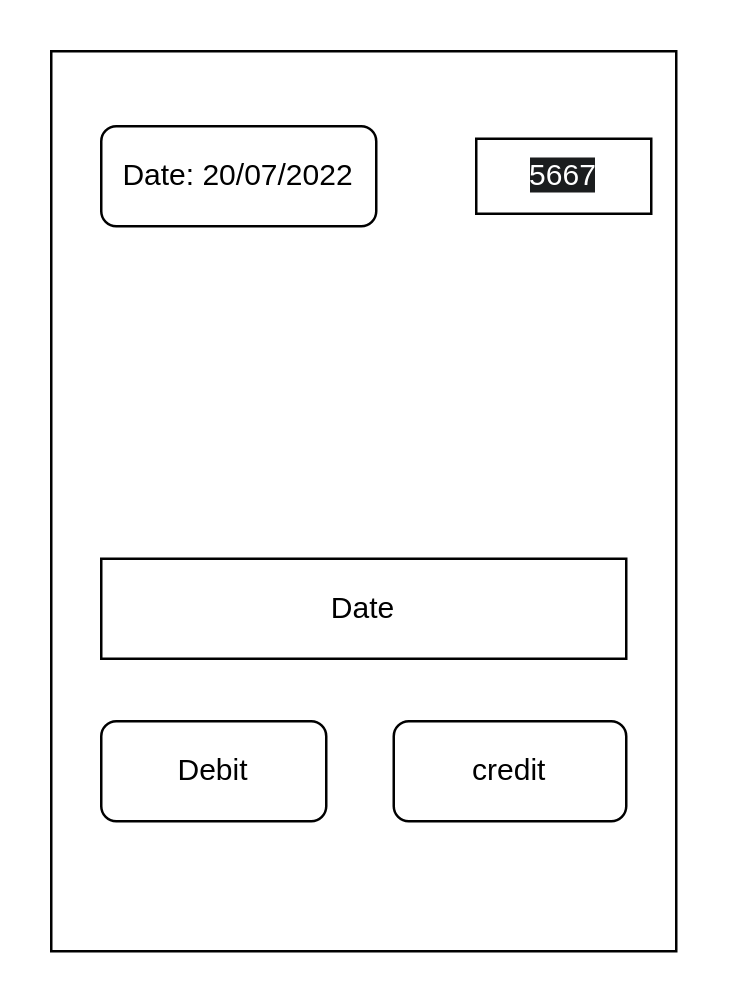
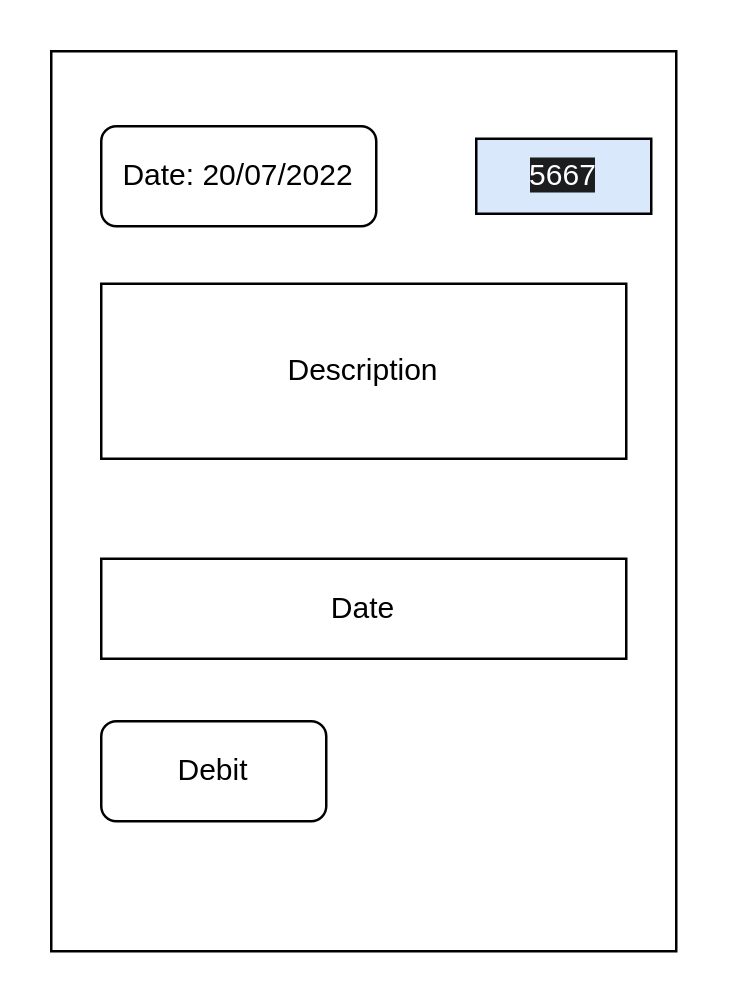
node "5667": fillcolor #ffffff -> #dae8fc
node "Description": added
node "credit": removed
